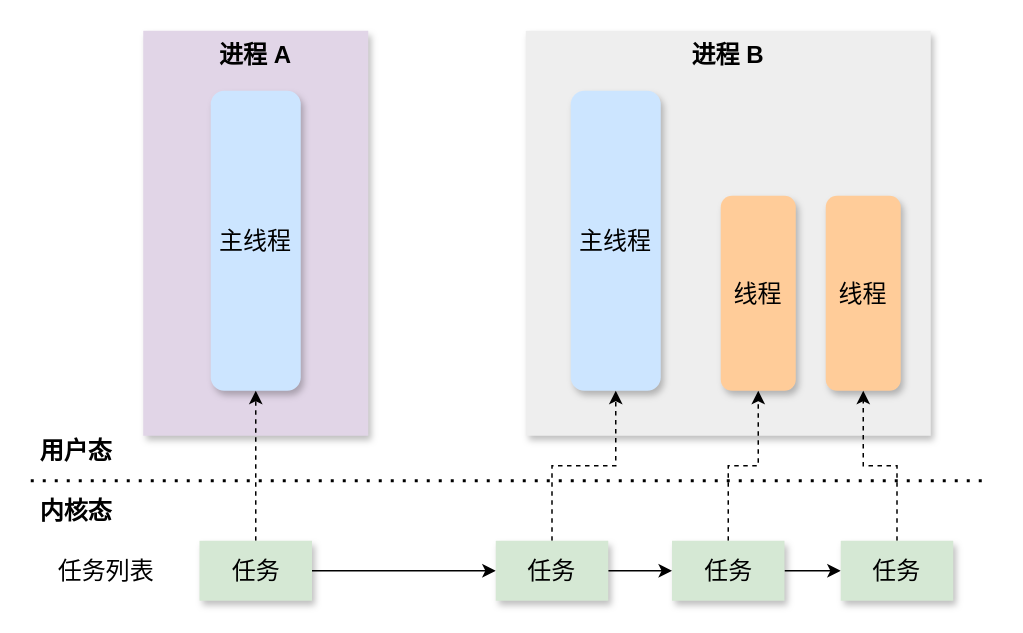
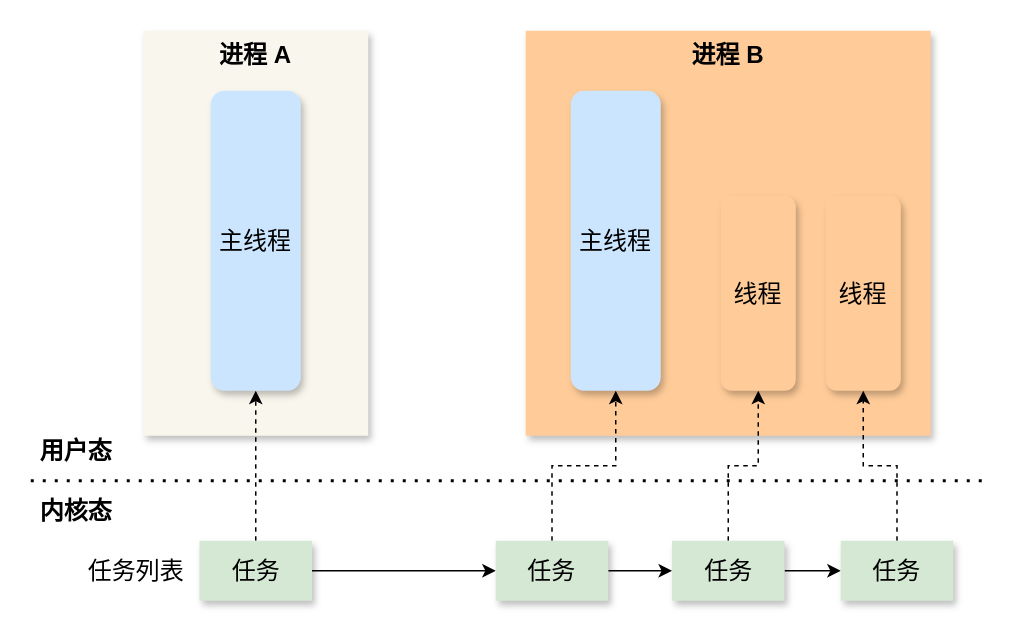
node "进程 A": fillcolor #e1d5e7 -> #f9f7ed
node "进程 B": fillcolor #eeeeee -> #ffcc99
node "任务列表": moved (106, 571) -> (136, 571)
